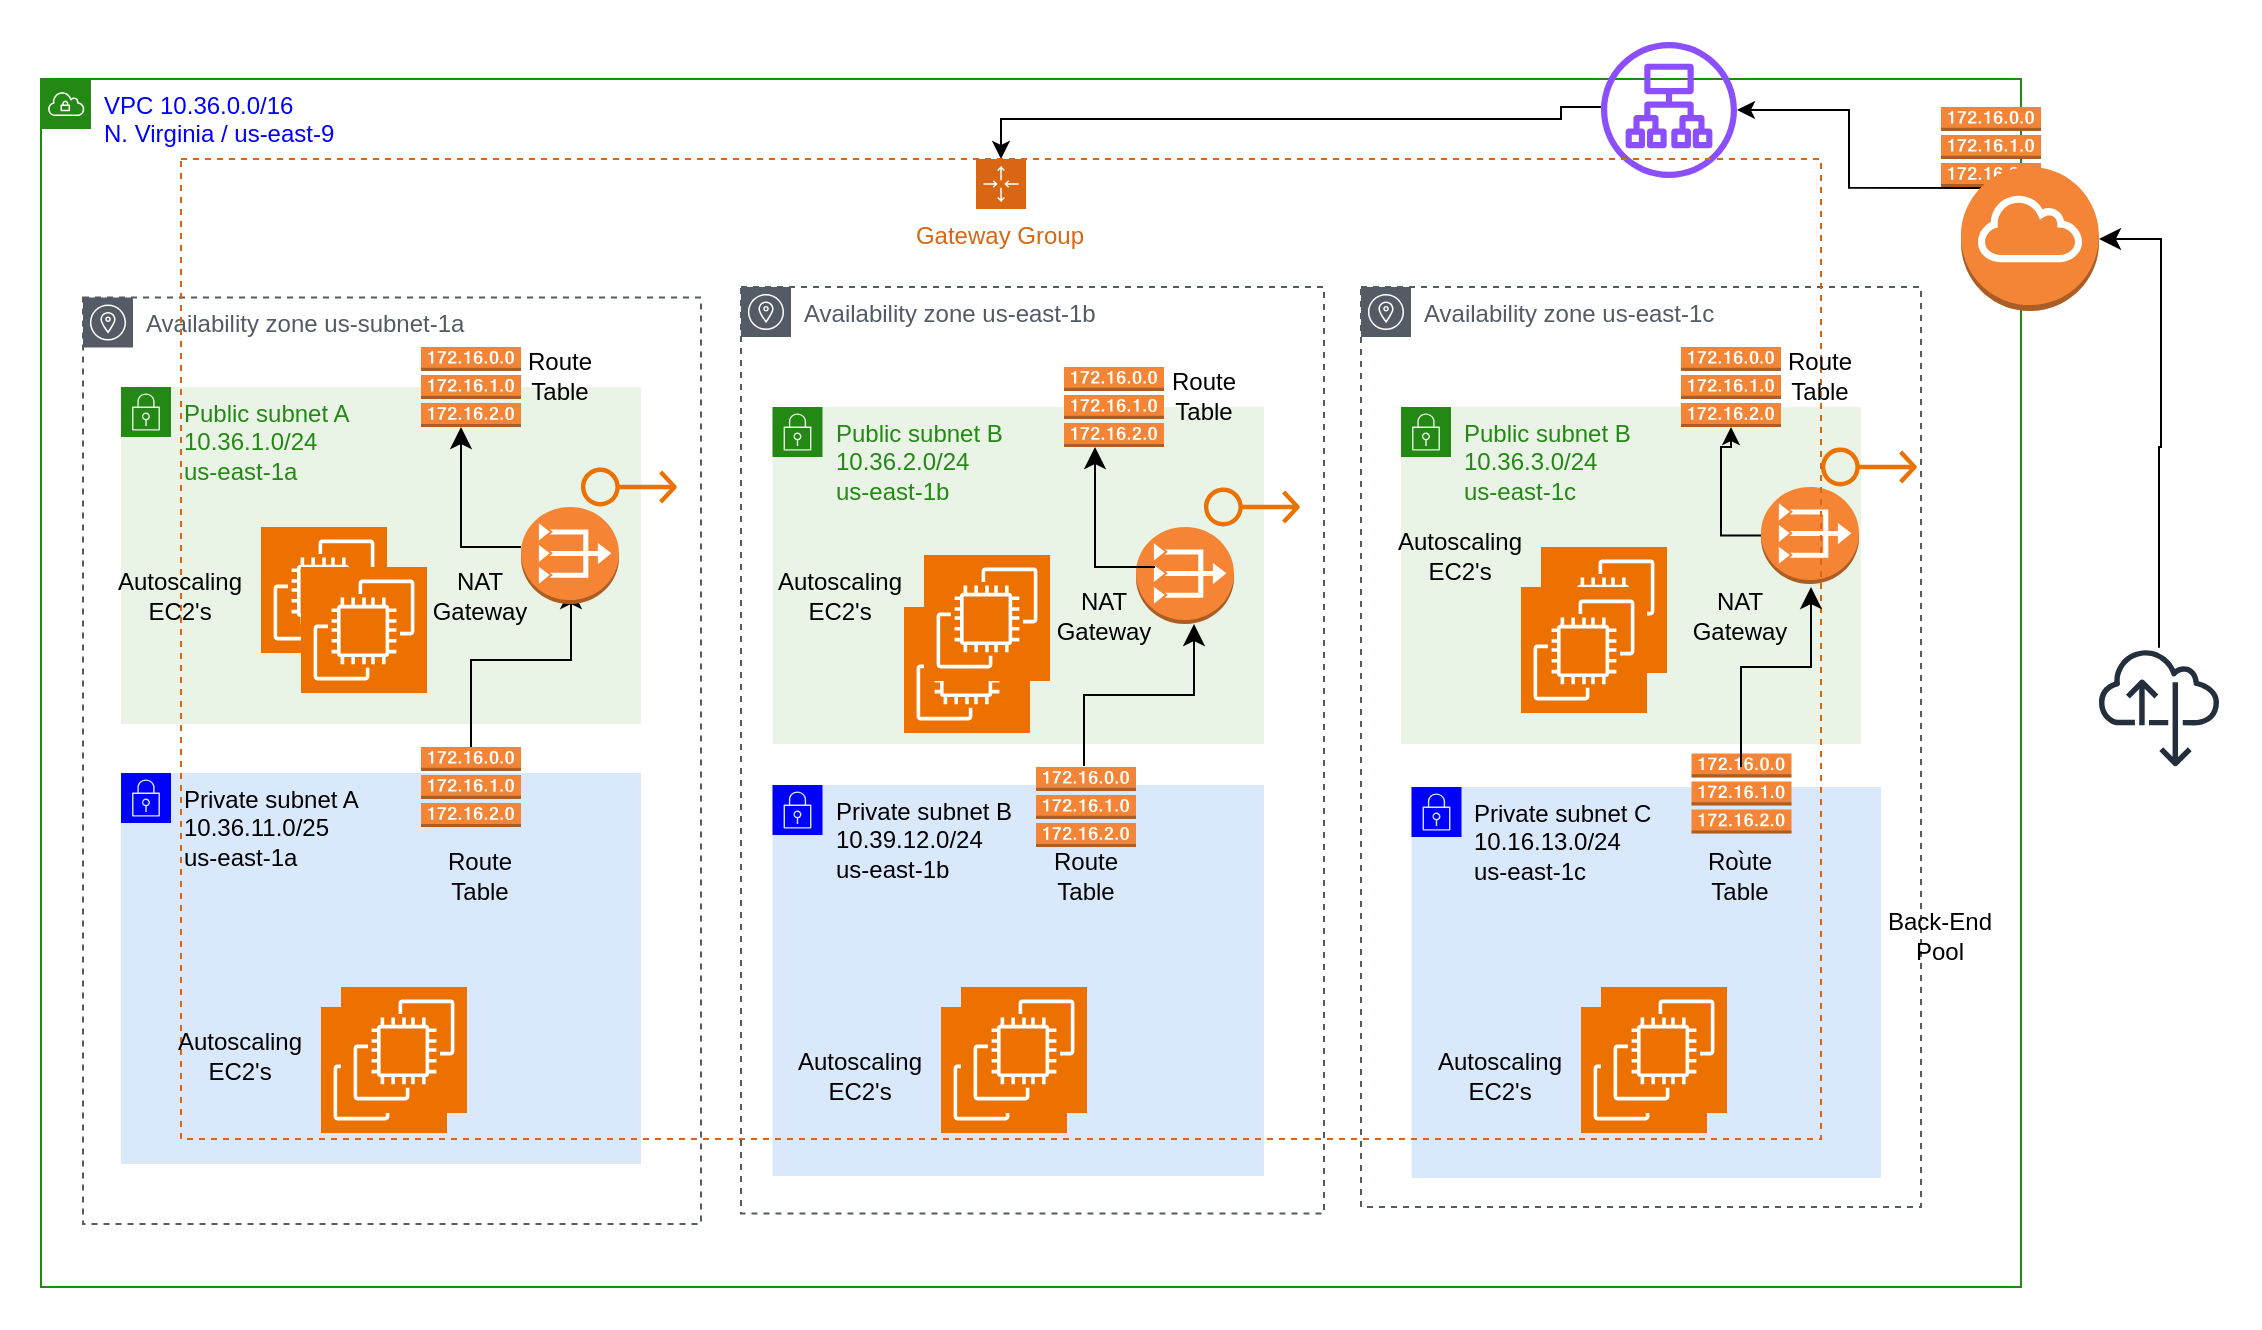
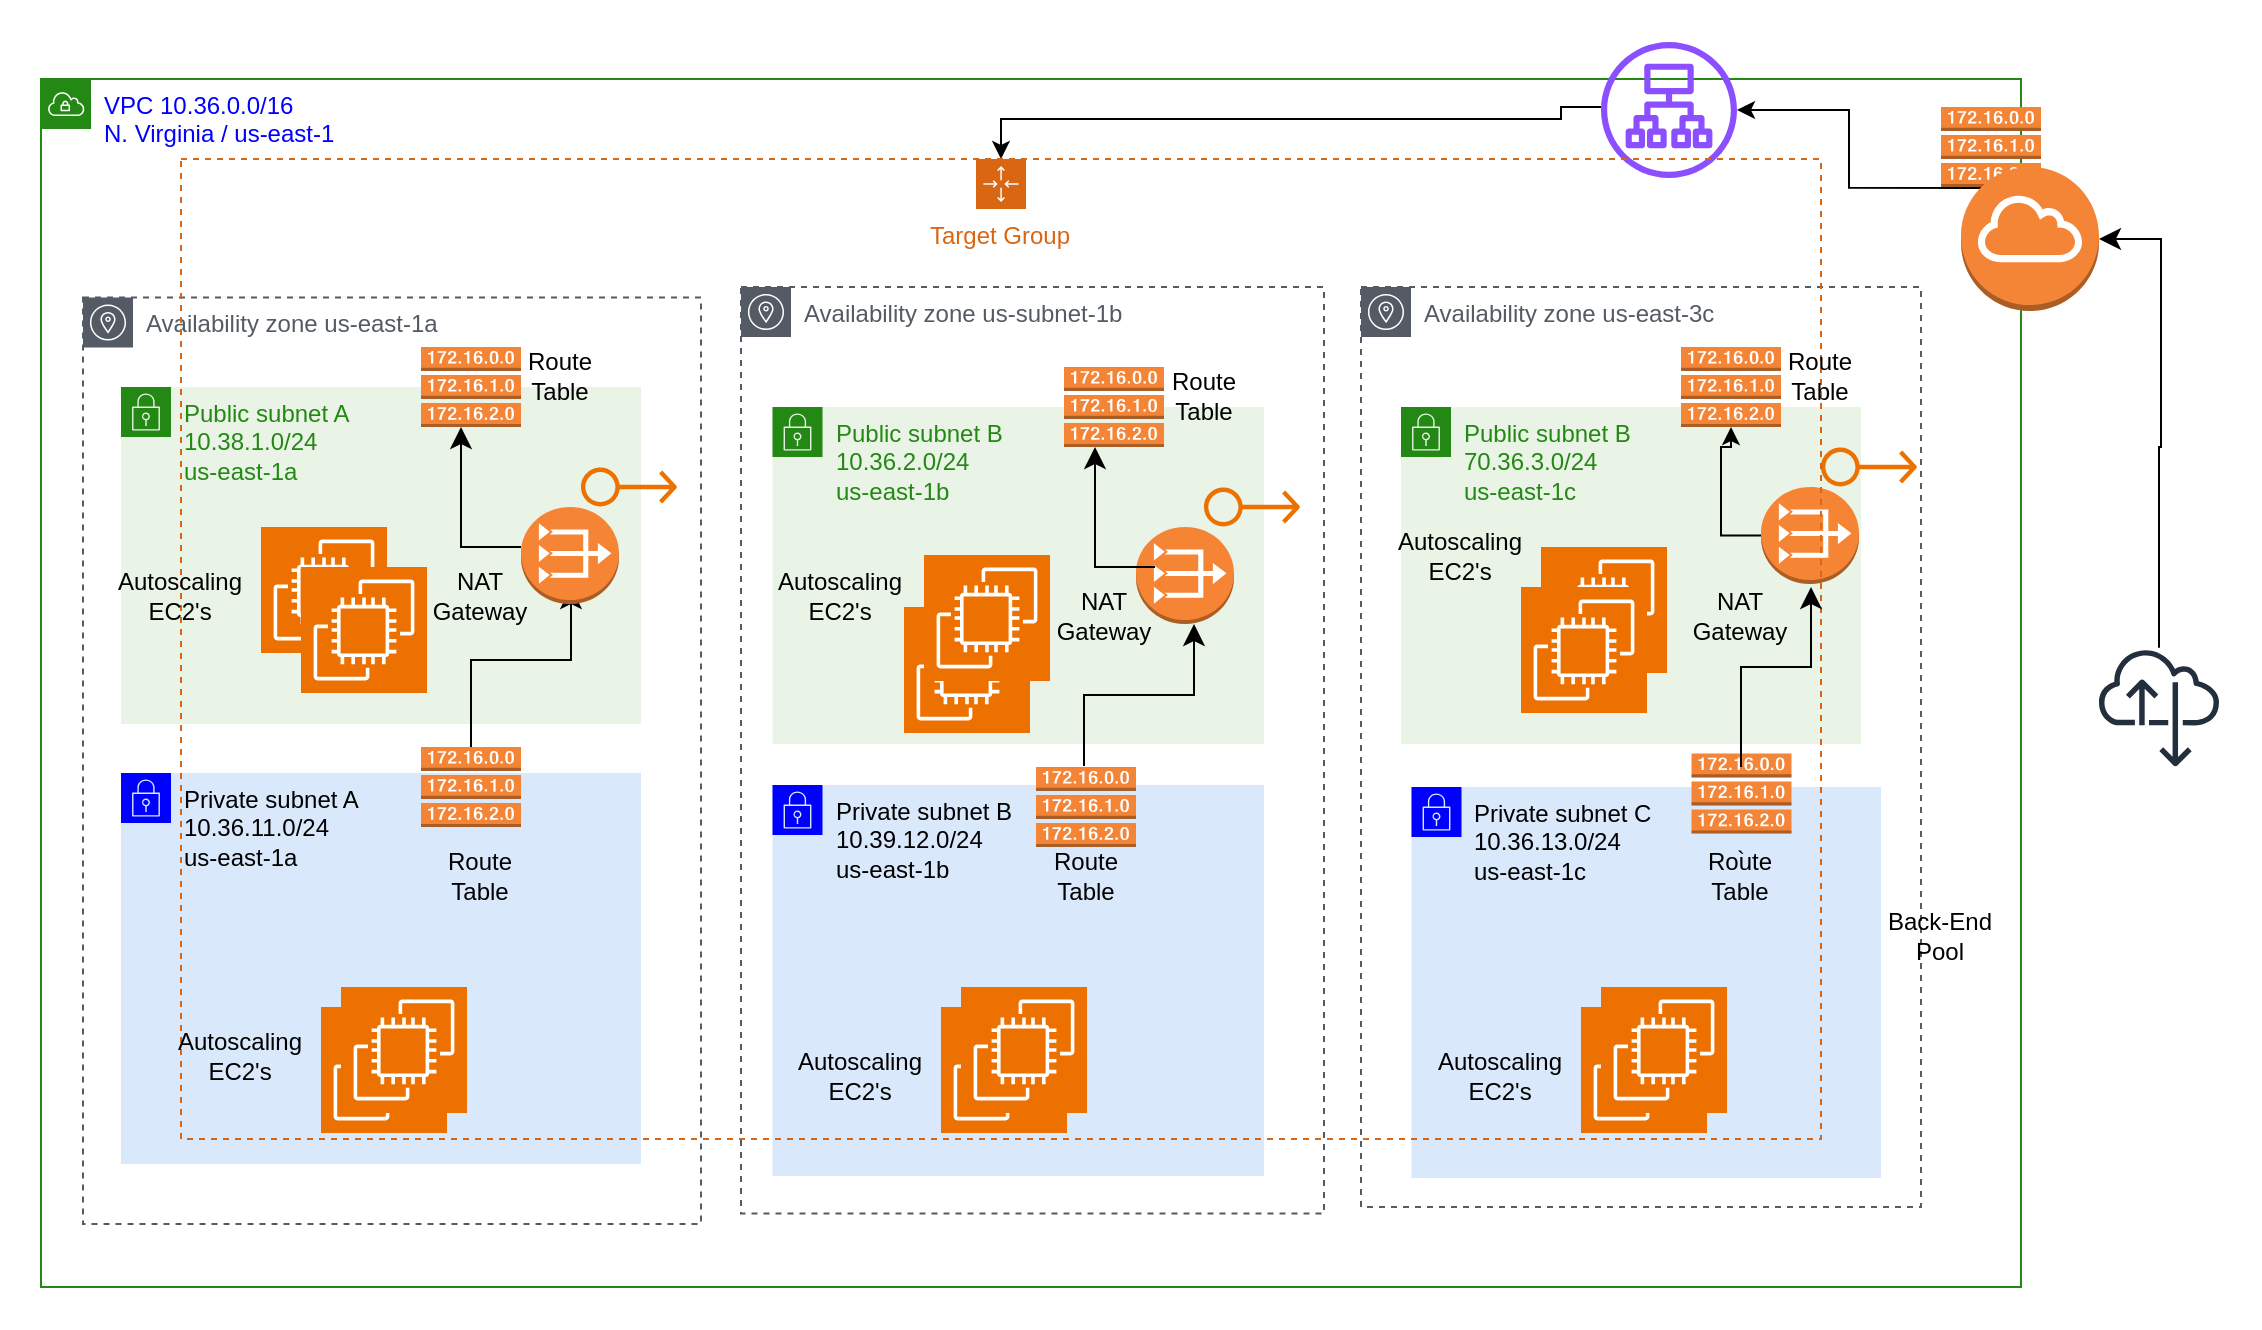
node "VPC 10.36.0.0/16 N. Virginia / us-east-9": label "VPC 10.36.0.0/16 N. Virginia / us-east-9" -> "VPC 10.36.0.0/16 N. Virginia / us-east-1"
node "Gateway Group": label "Gateway Group" -> "Target Group"
node "Availability zone us-east-1b": label "Availability zone us-east-1b" -> "Availability zone us-subnet-1b"
node "Availability zone us-east-1c": label "Availability zone us-east-1c" -> "Availability zone us-east-3c"
node "Availability zone us-subnet-1a": label "Availability zone us-subnet-1a" -> "Availability zone us-east-1a"
node "Public subnet A 10.36.1.0/24 us-east-1a": label "Public subnet A 10.36.1.0/24 us-east-1a" -> "Public subnet A 10.38.1.0/24 us-east-1a"
node "Public subnet B 10.36.3.0/24 us-east-1c": label "Public subnet B 10.36.3.0/24 us-east-1c" -> "Public subnet B 70.36.3.0/24 us-east-1c"
node "Private subnet A 10.36.11.0/25 us-east-1a": label "Private subnet A 10.36.11.0/25 us-east-1a" -> "Private subnet A 10.36.11.0/24 us-east-1a"
node "Private subnet C 10.16.13.0/24 us-east-1c": label "Private subnet C 10.16.13.0/24 us-east-1c" -> "Private subnet C 10.36.13.0/24 us-east-1c"
